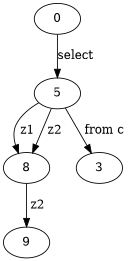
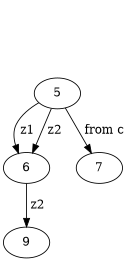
node "0": removed
node "8": label "8" -> "6"
node "3": label "3" -> "7"
